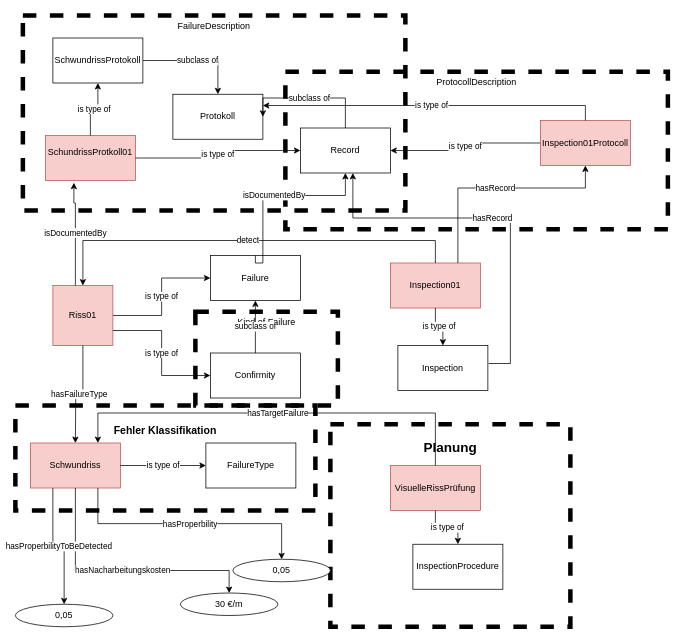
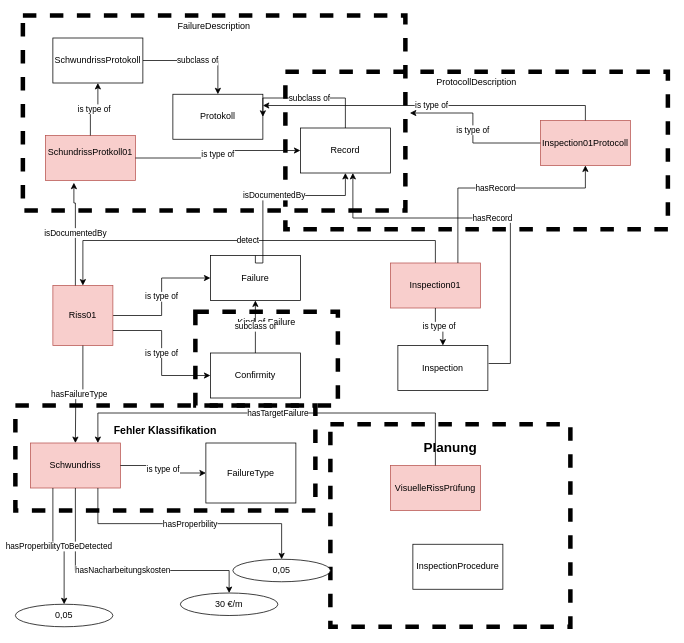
edge "Inspection01Protocoll" -> "Record": now "Inspection01Protocoll" -> "FailureDescription"
node "FailureType": size 90x45 -> 90x60
edge "VisuelleRissPrüfung" -> "InspectionProcedure": removed, label "is type of"
